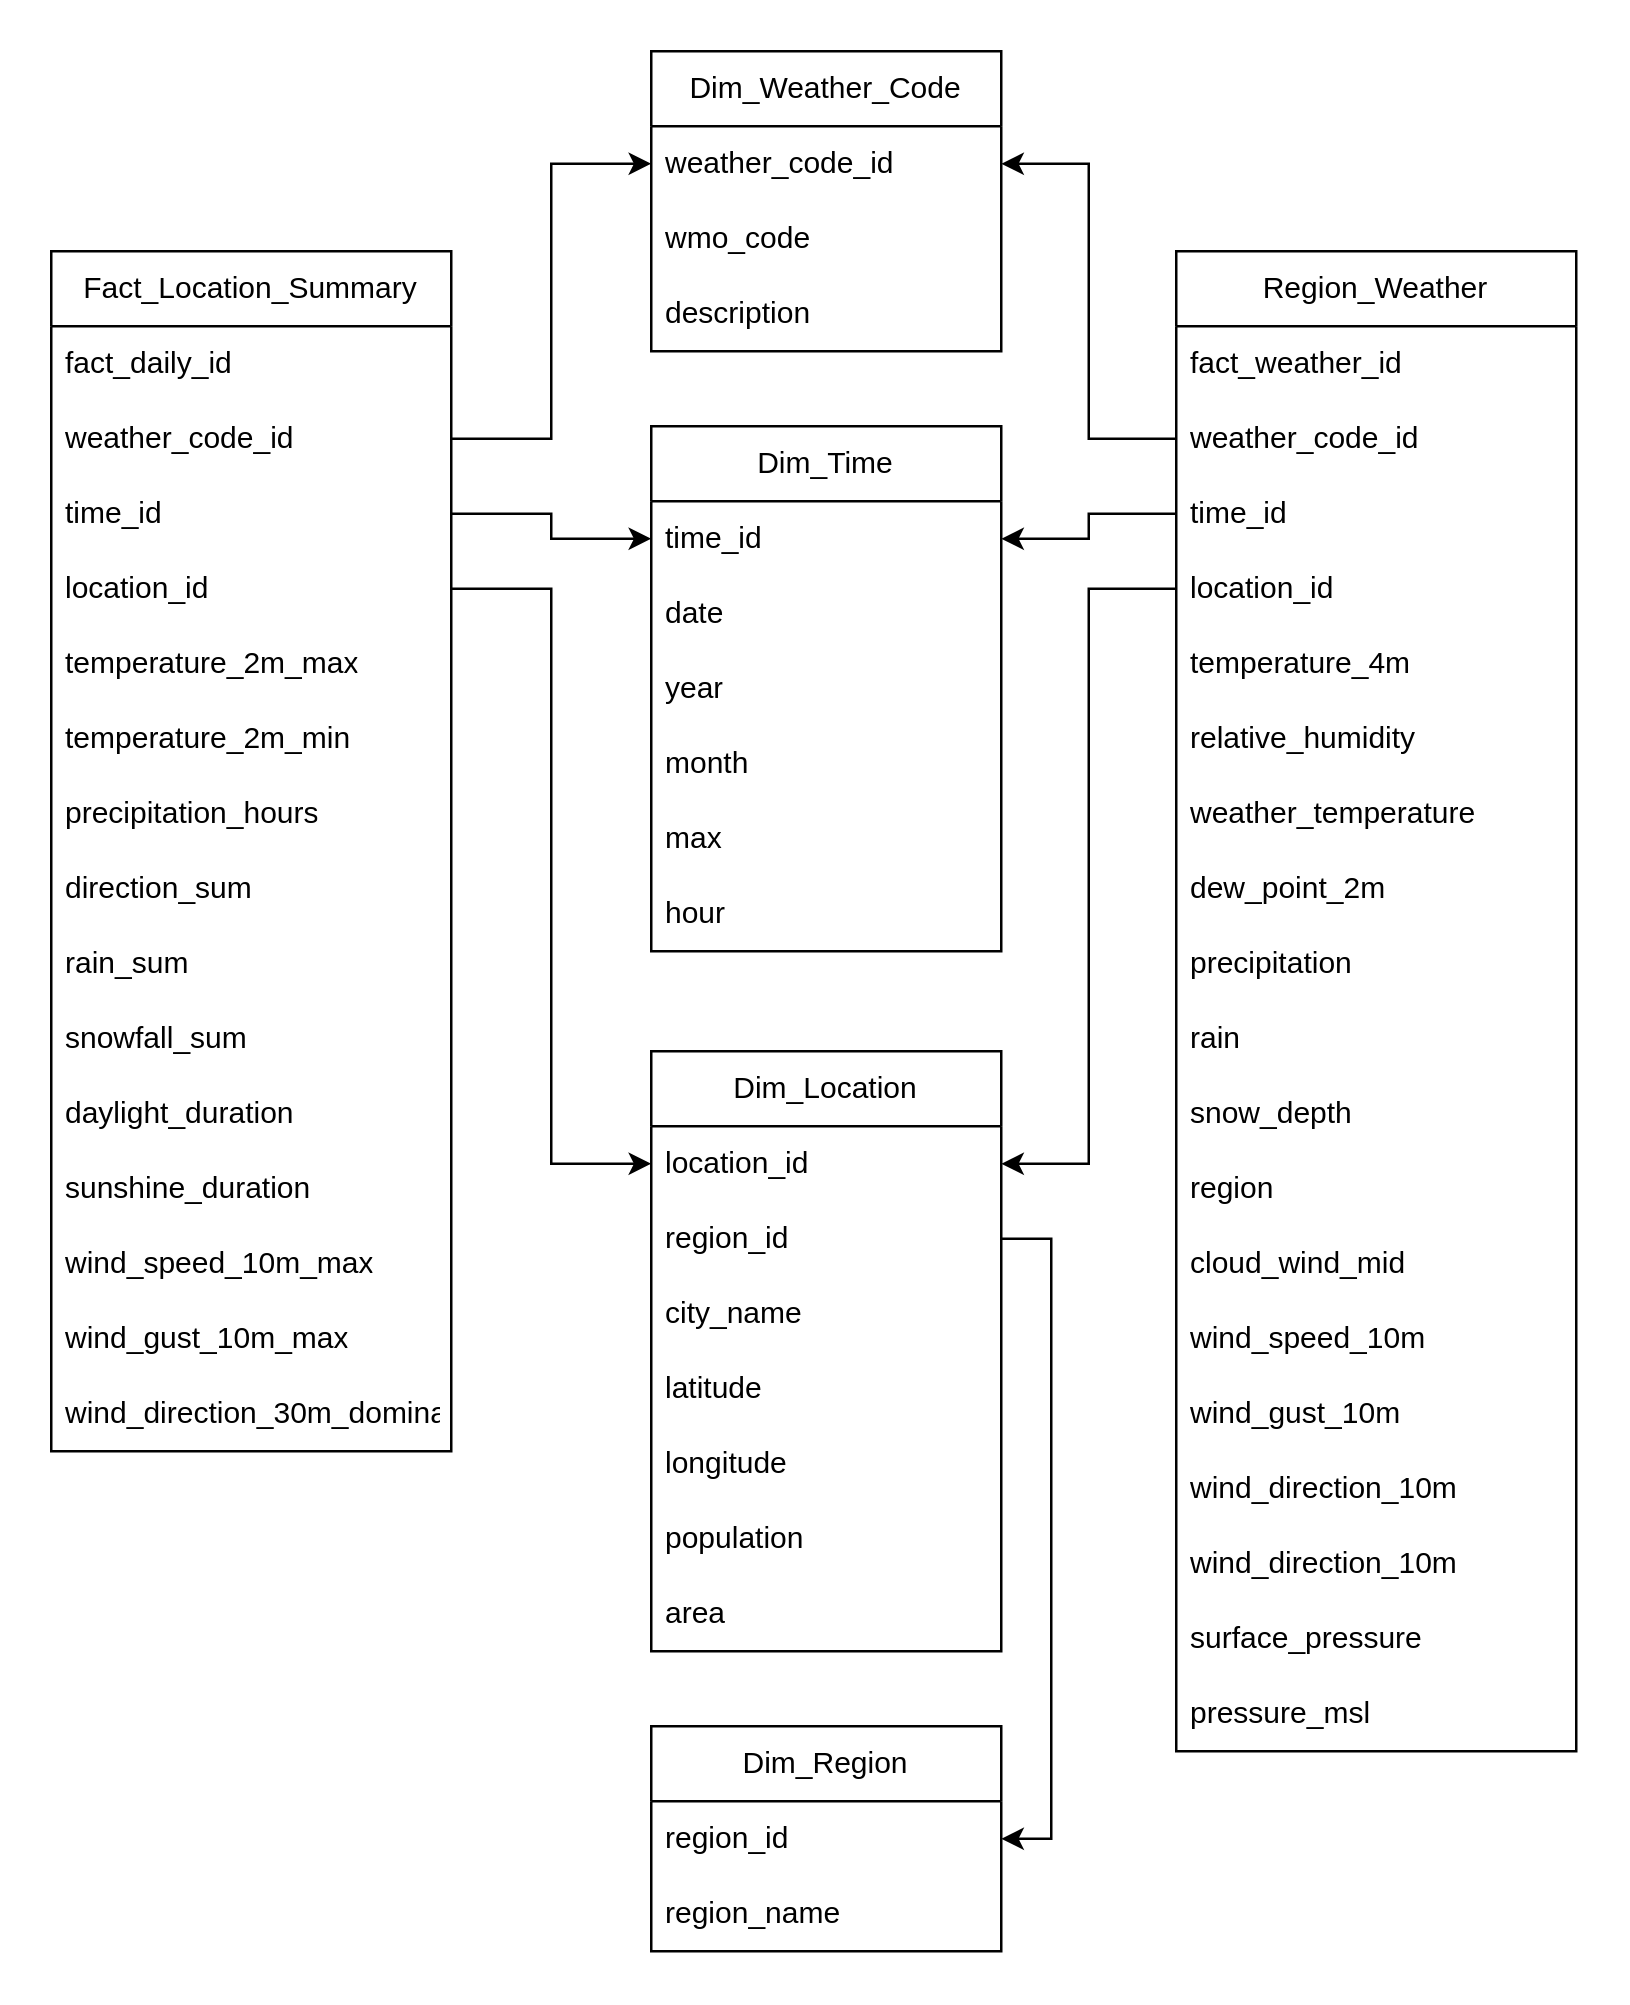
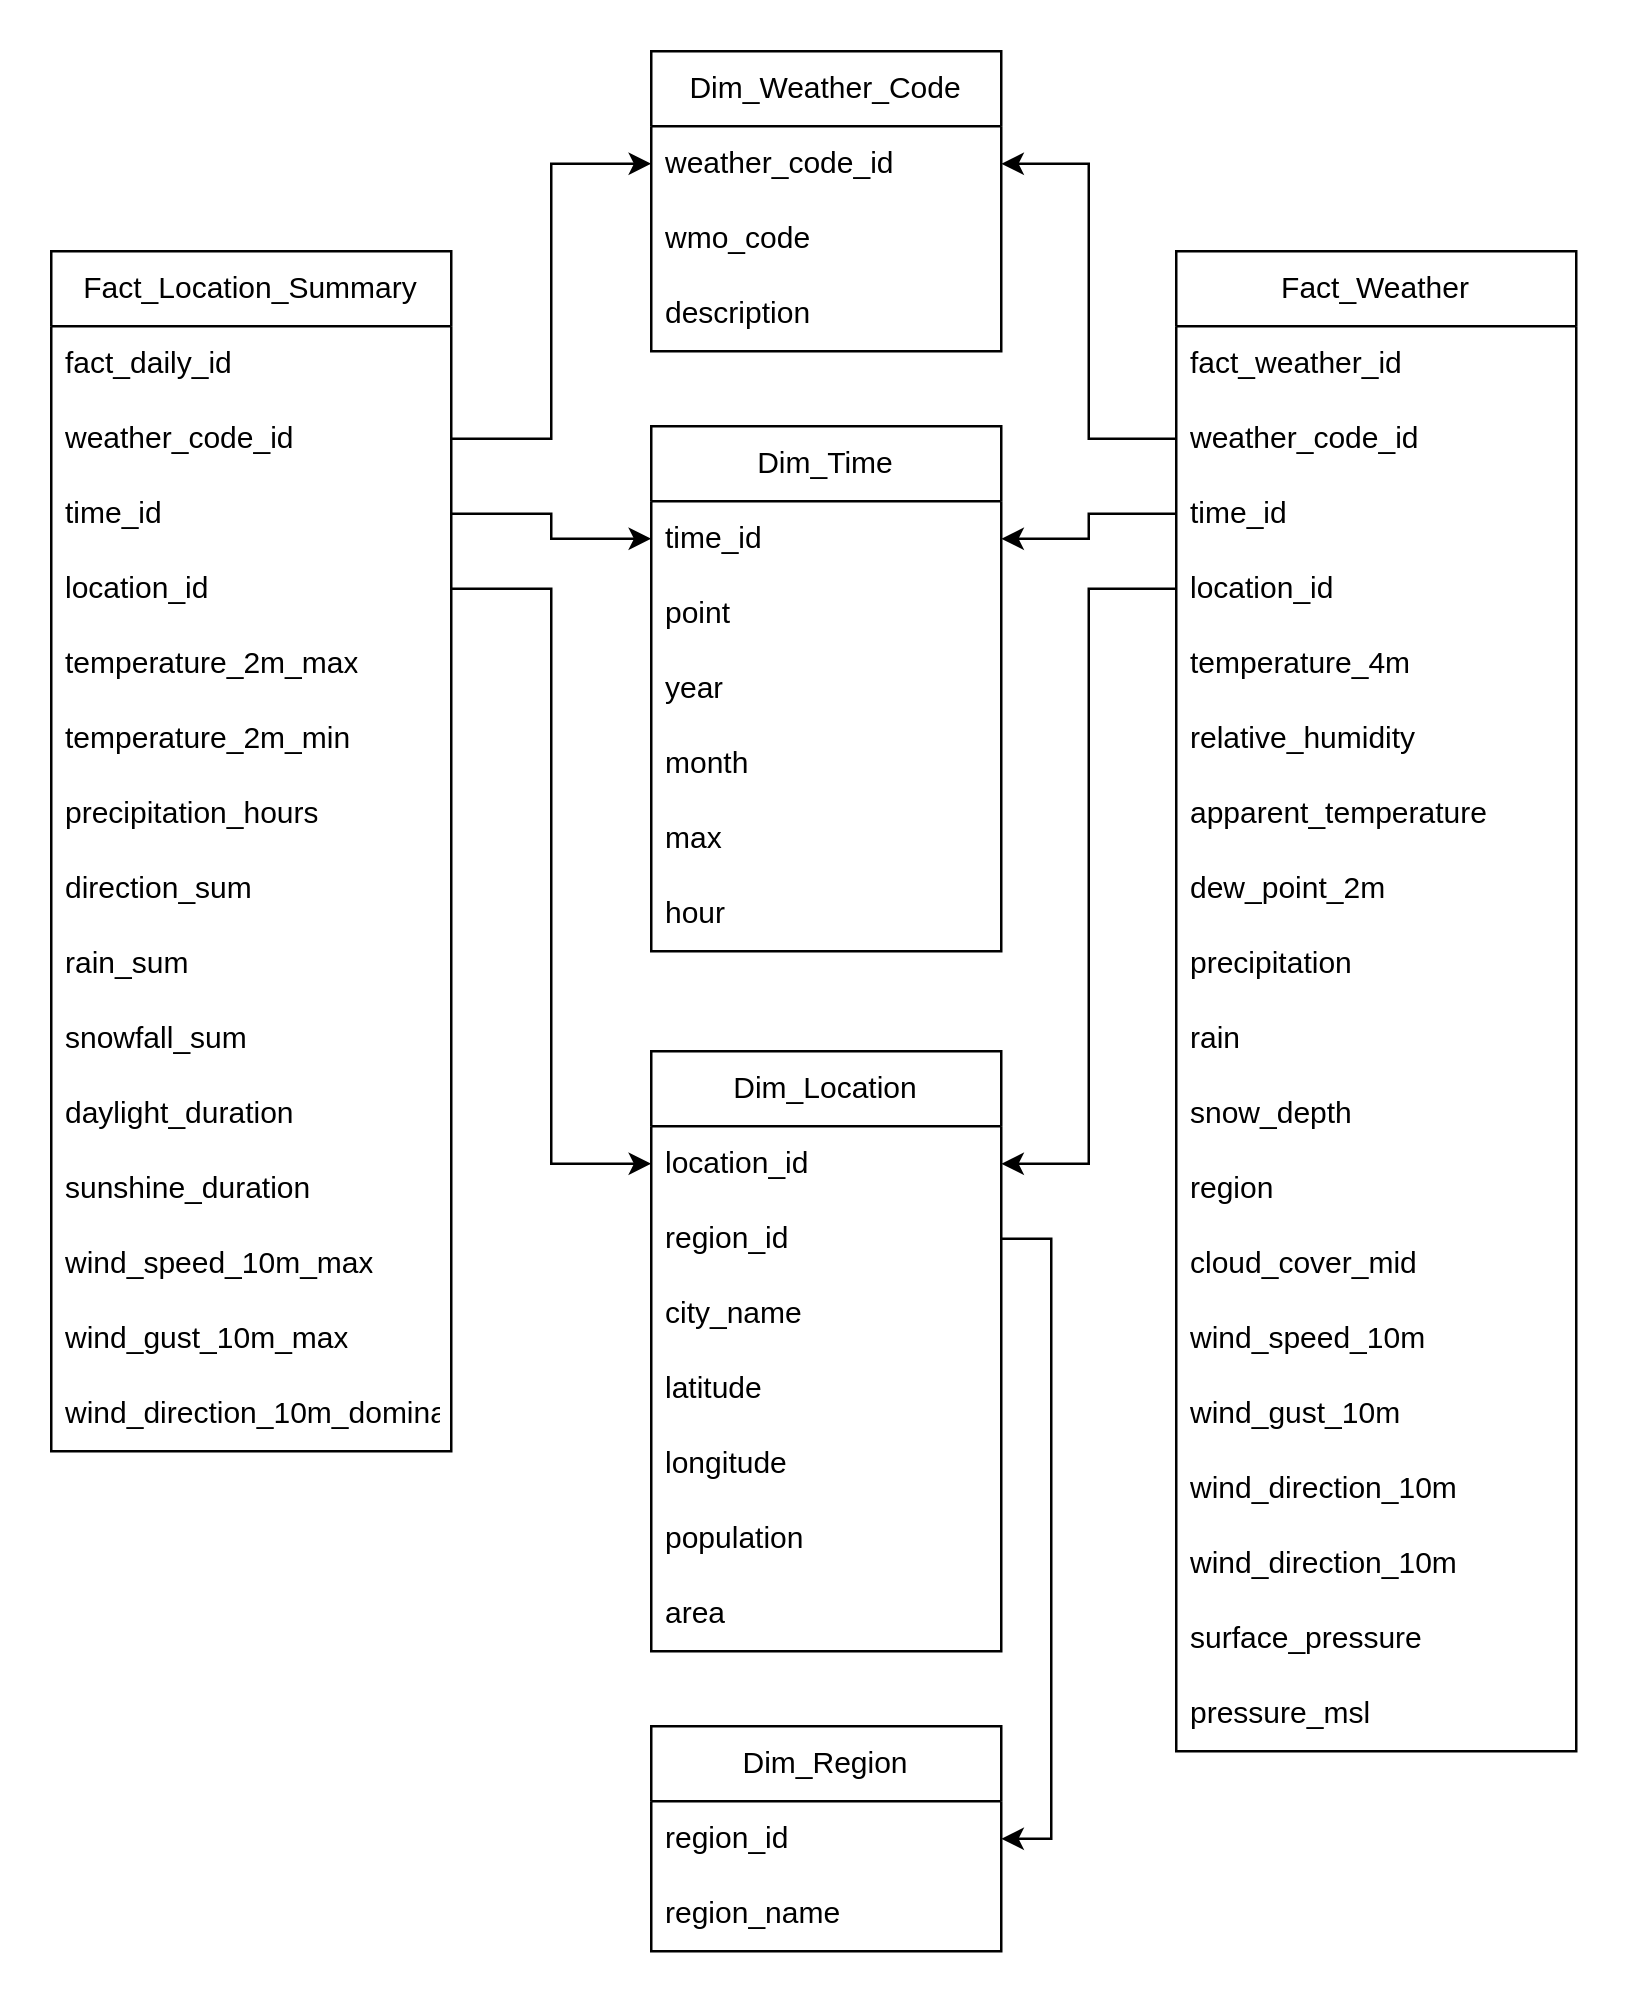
node "Region_Weather": label "Region_Weather" -> "Fact_Weather"
node "date": label "date" -> "point"
node "weather_temperature": label "weather_temperature" -> "apparent_temperature"
node "cloud_wind_mid": label "cloud_wind_mid" -> "cloud_cover_mid"
node "wind_direction_30m_dominant": label "wind_direction_30m_dominant" -> "wind_direction_10m_dominant"
